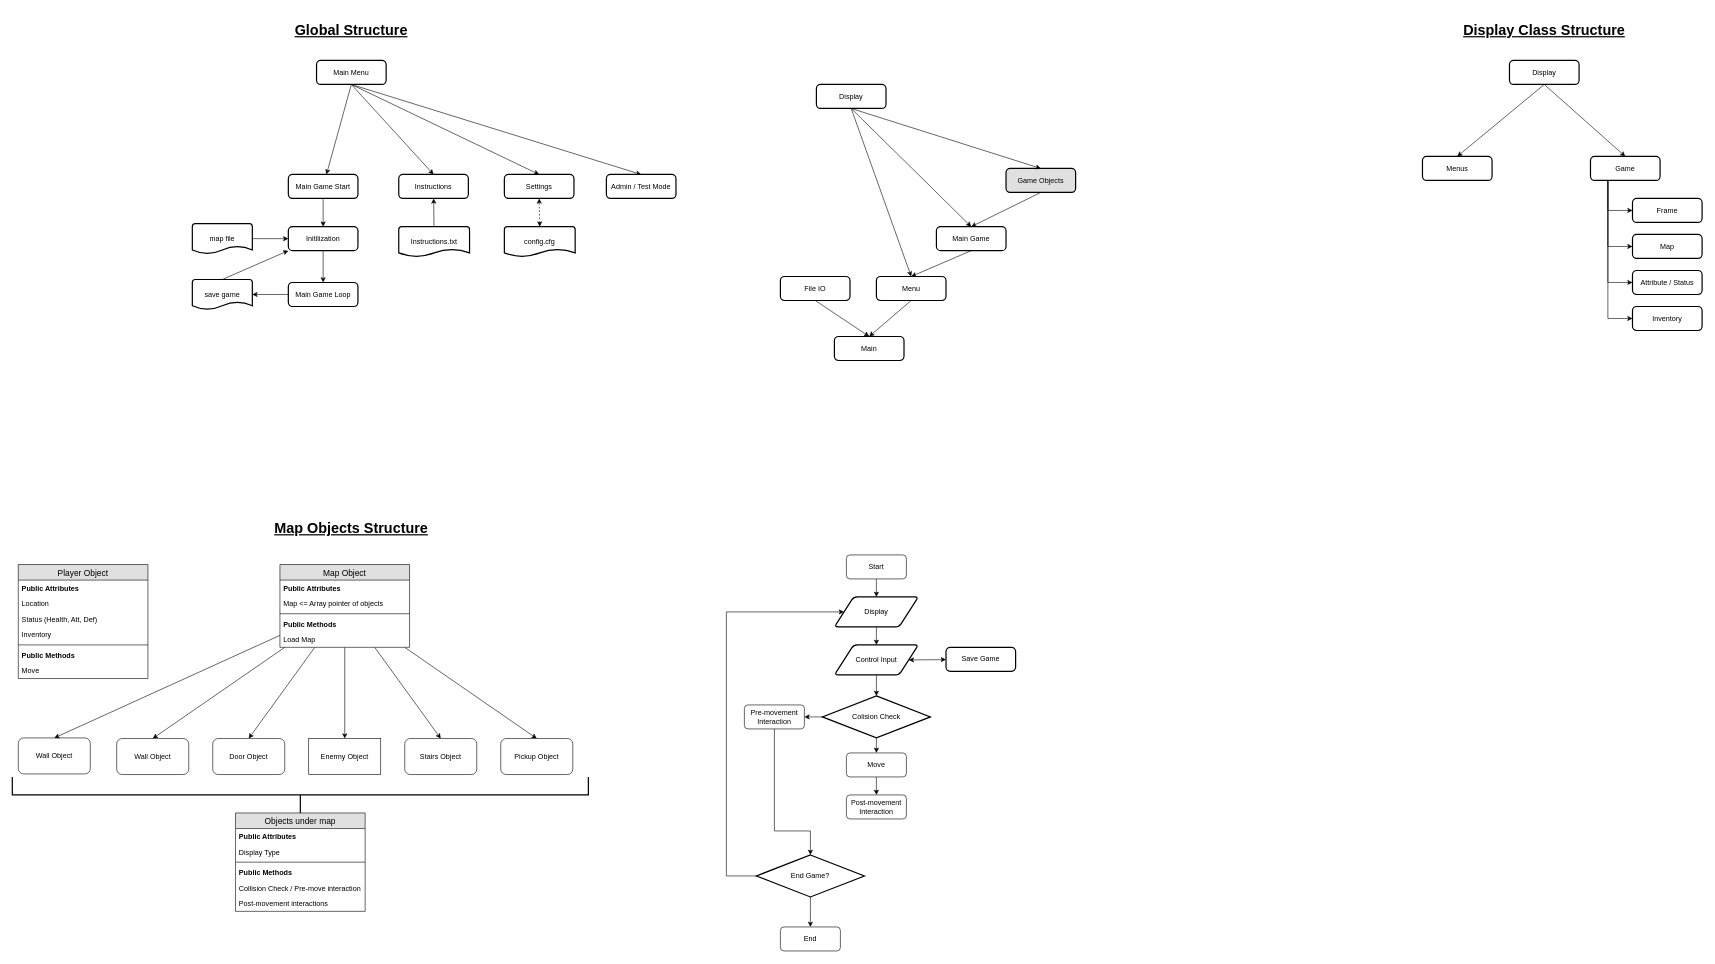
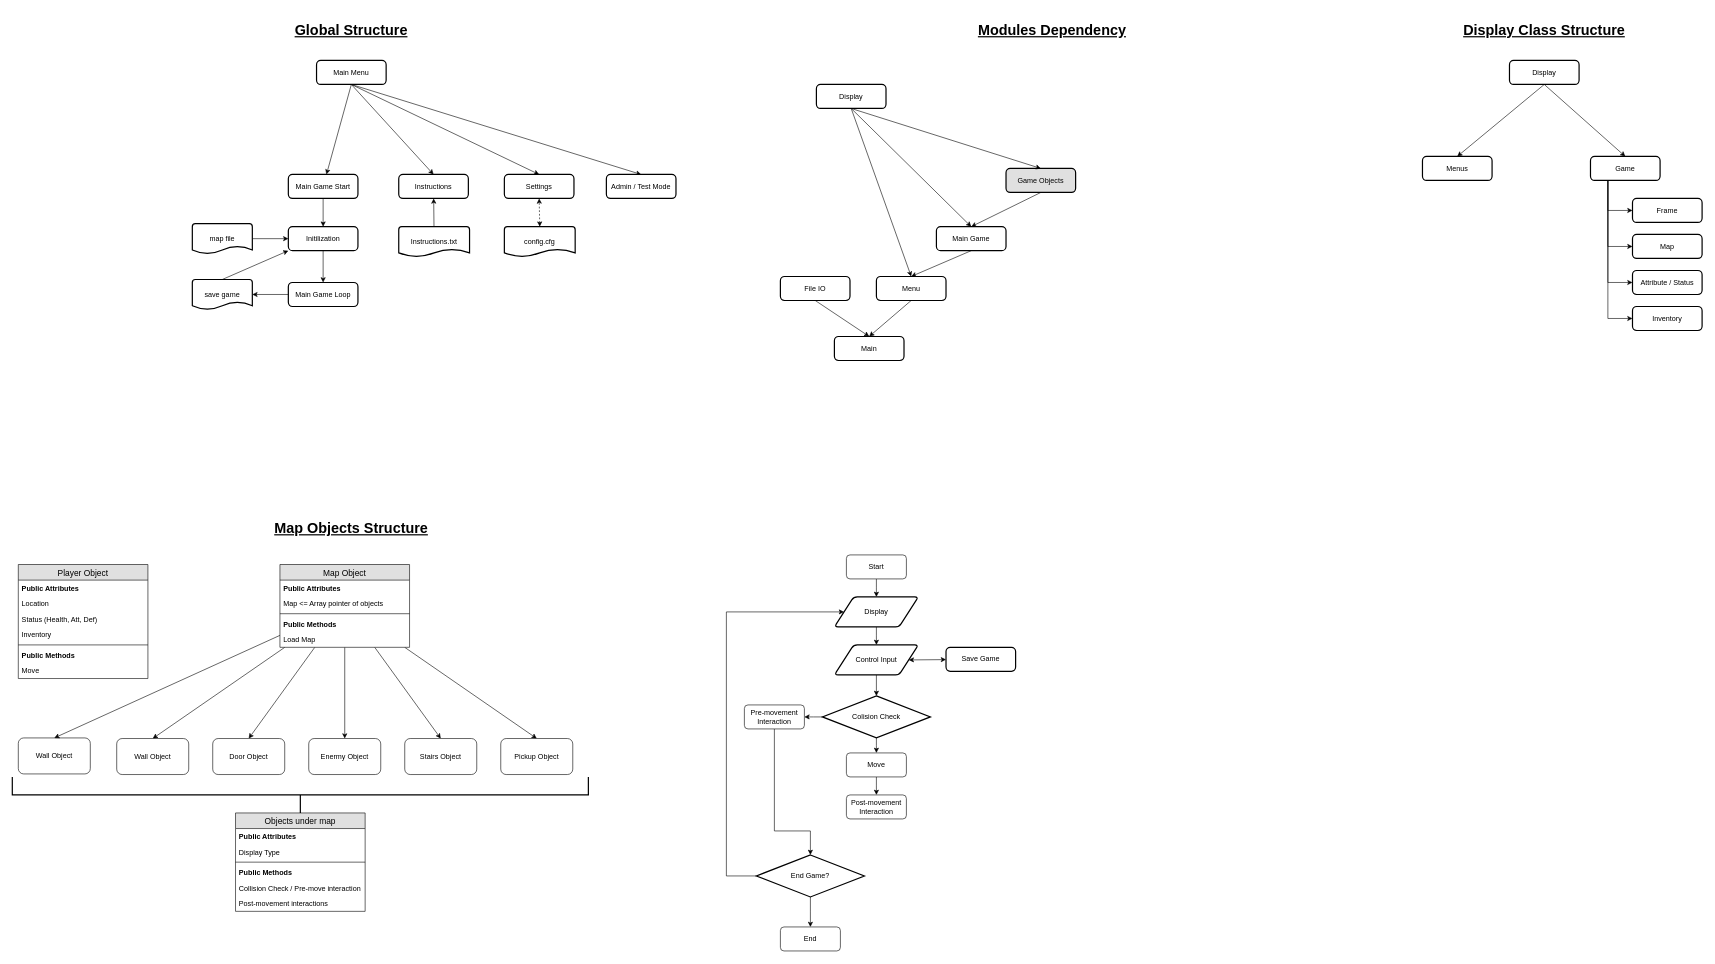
node "Modules Dependency": added
node "Enermy Object": shape rectangle -> rounded rectangle
